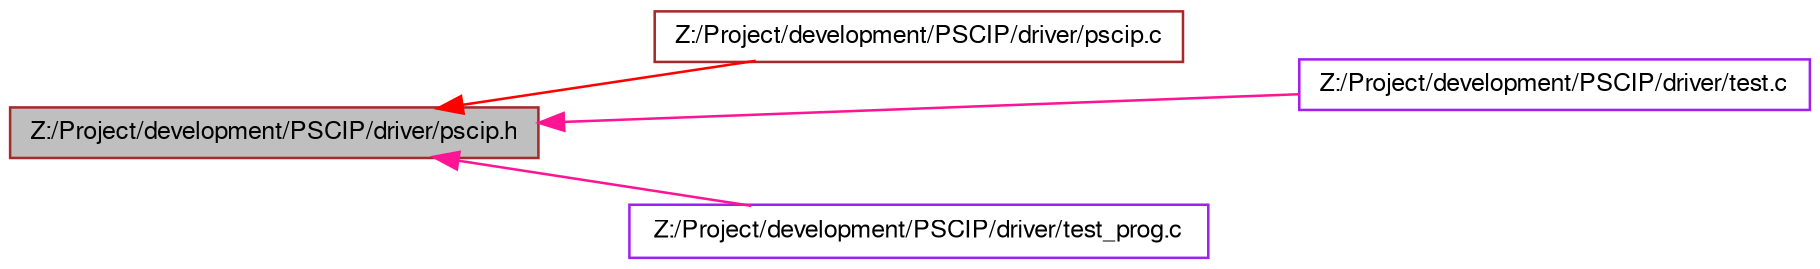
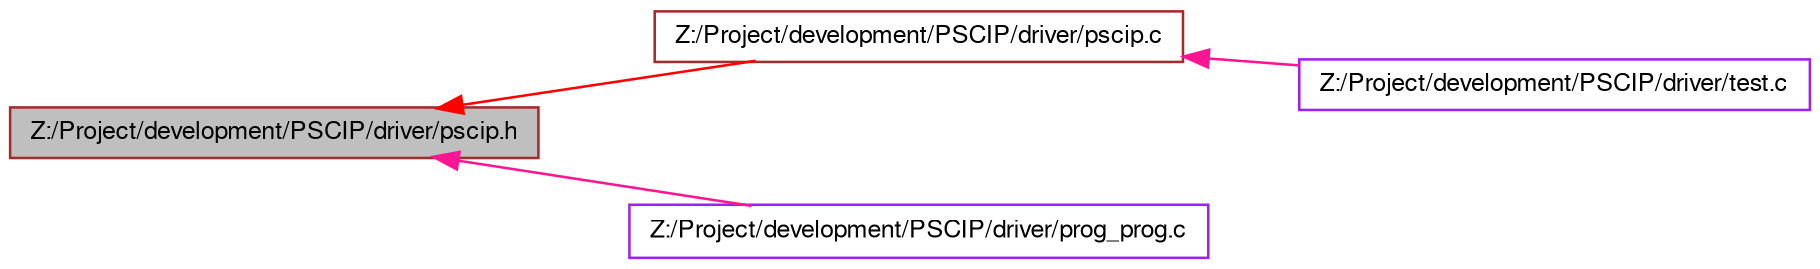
edge "Z:/Project/development/PSCIP/driver/test.c" -> "Z:/Project/development/PSCIP/driver/pscip.h": now "Z:/Project/development/PSCIP/driver/test.c" -> "Z:/Project/development/PSCIP/driver/pscip.c"
node "Z:/Project/development/PSCIP/driver/test_prog.c": label "Z:/Project/development/PSCIP/driver/test_prog.c" -> "Z:/Project/development/PSCIP/driver/prog_prog.c"
